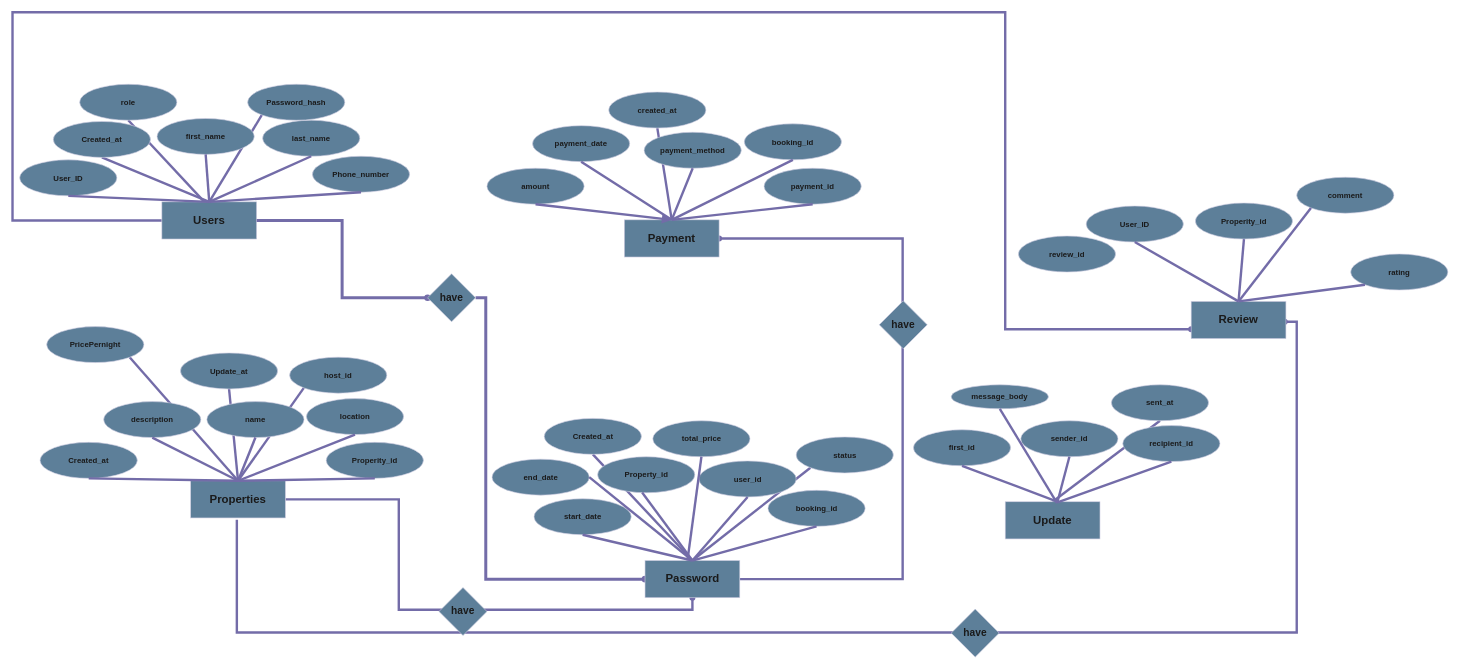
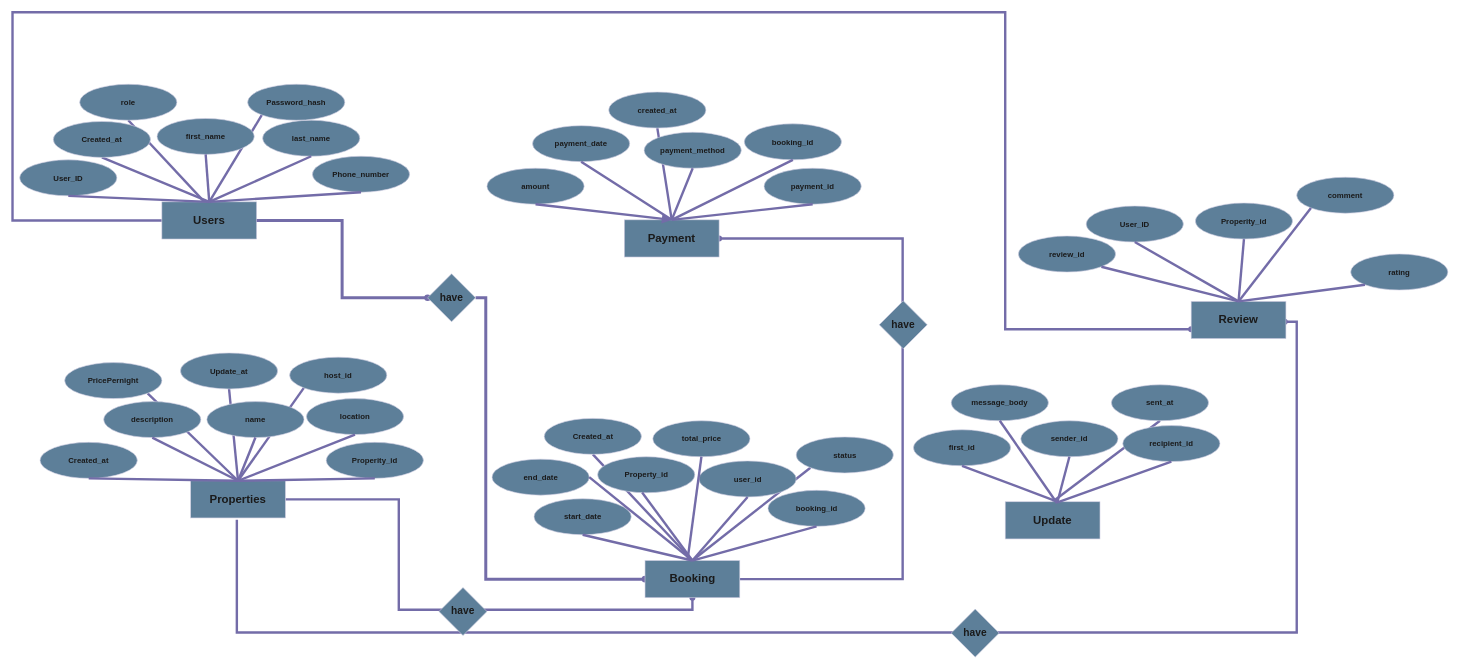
edge "review_id" -- "Review": added
node "PricePernight": moved (95, 345) -> (113, 381)
node "message_body": size 97x24 -> 97x36
node "Password": label "Password" -> "Booking"
